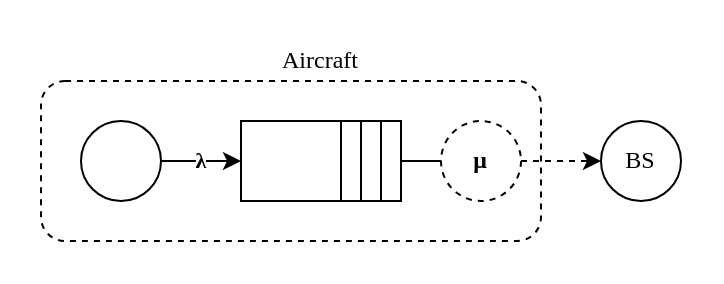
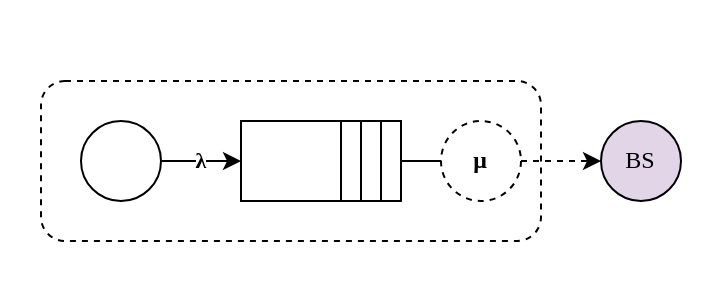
node "Aircraft": removed
node "BS": fillcolor #ffffff -> #e1d5e7
